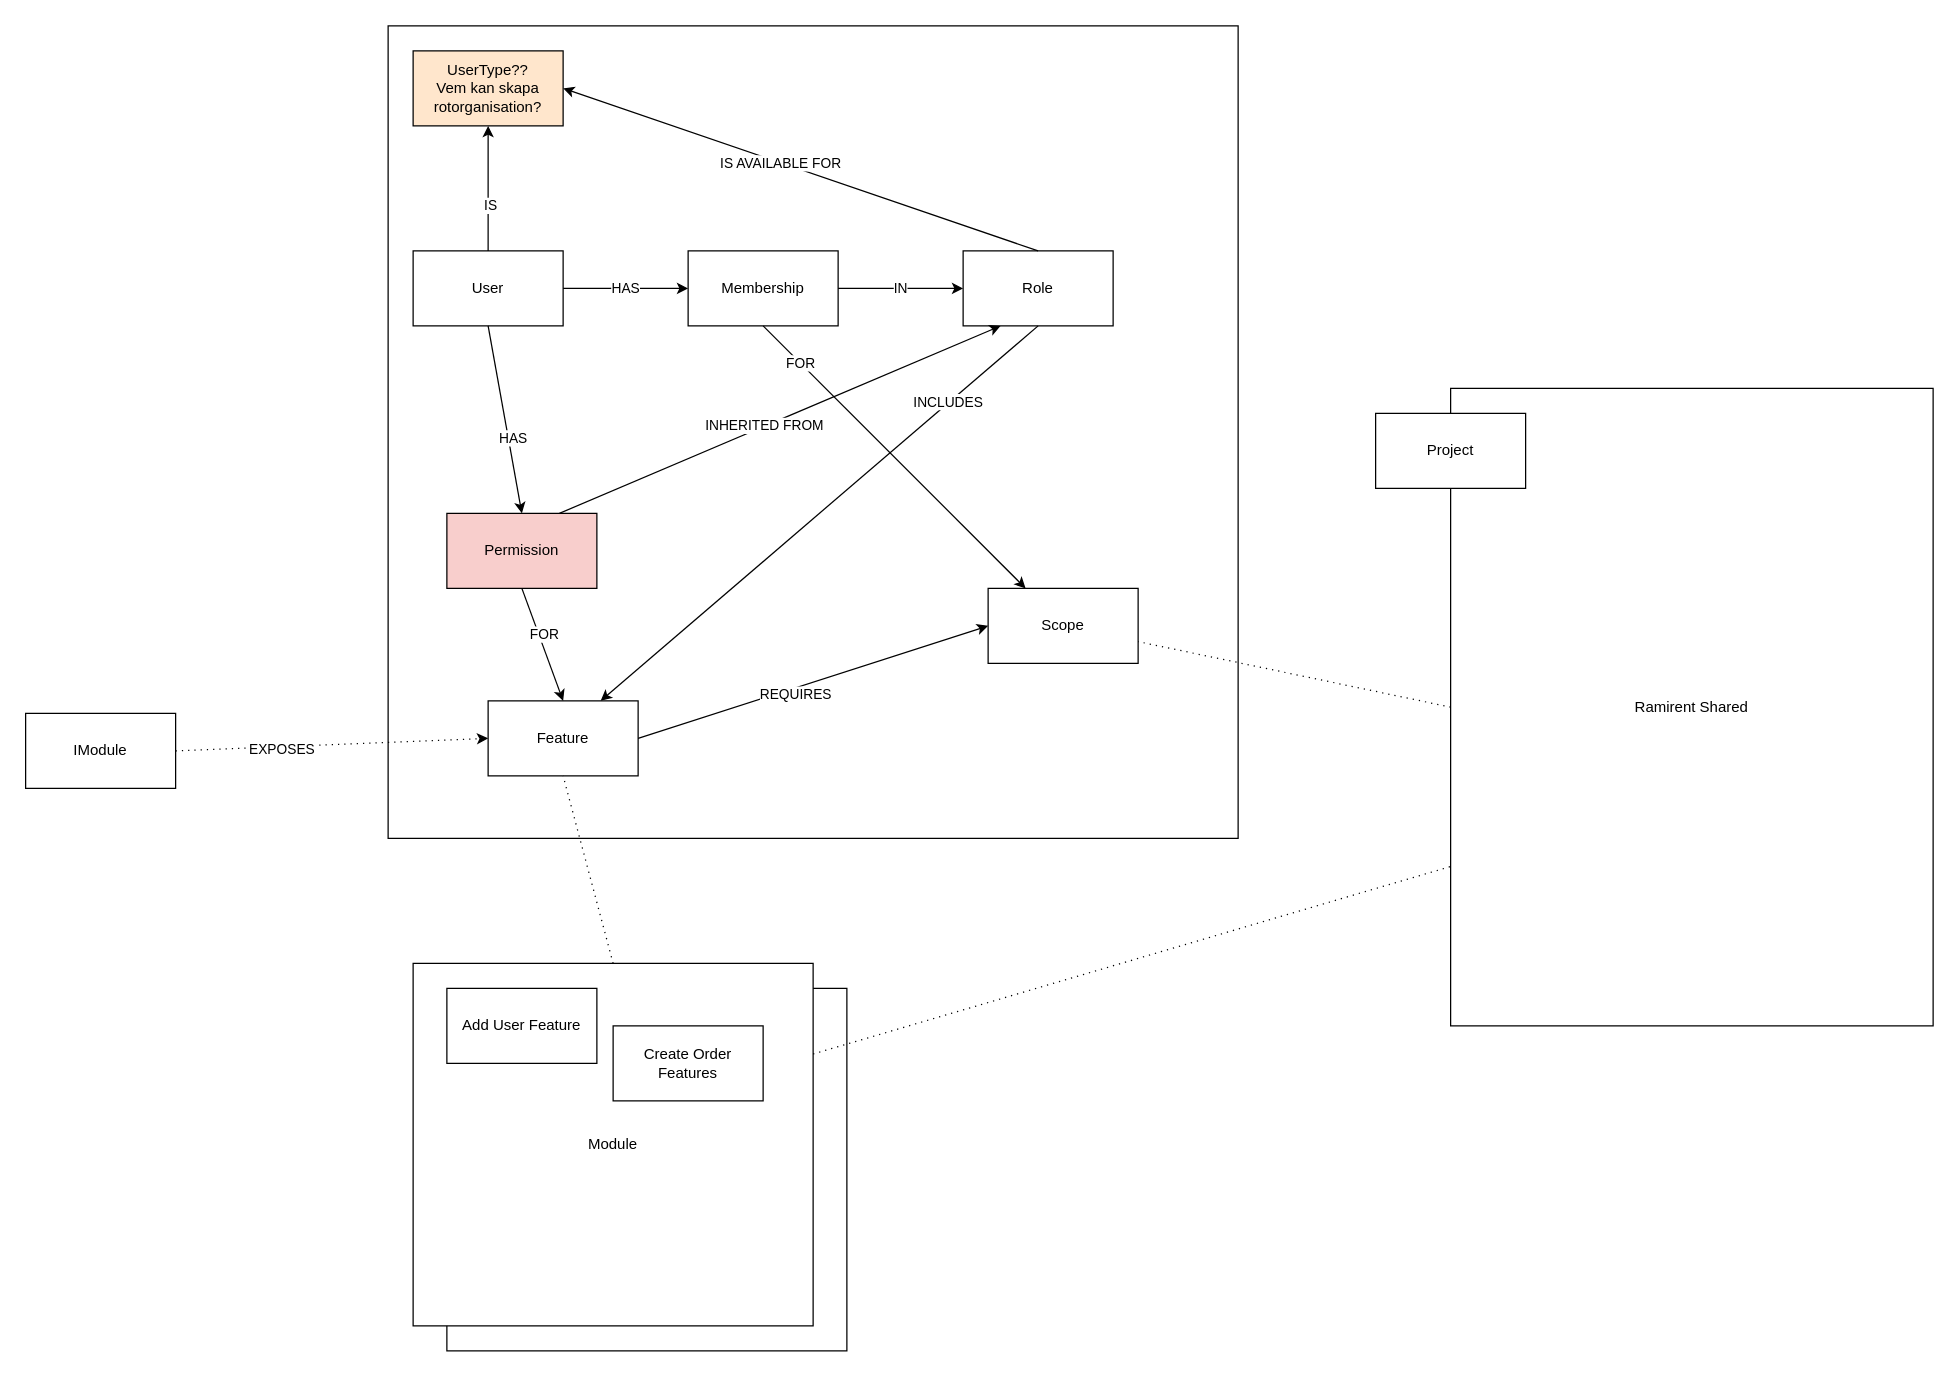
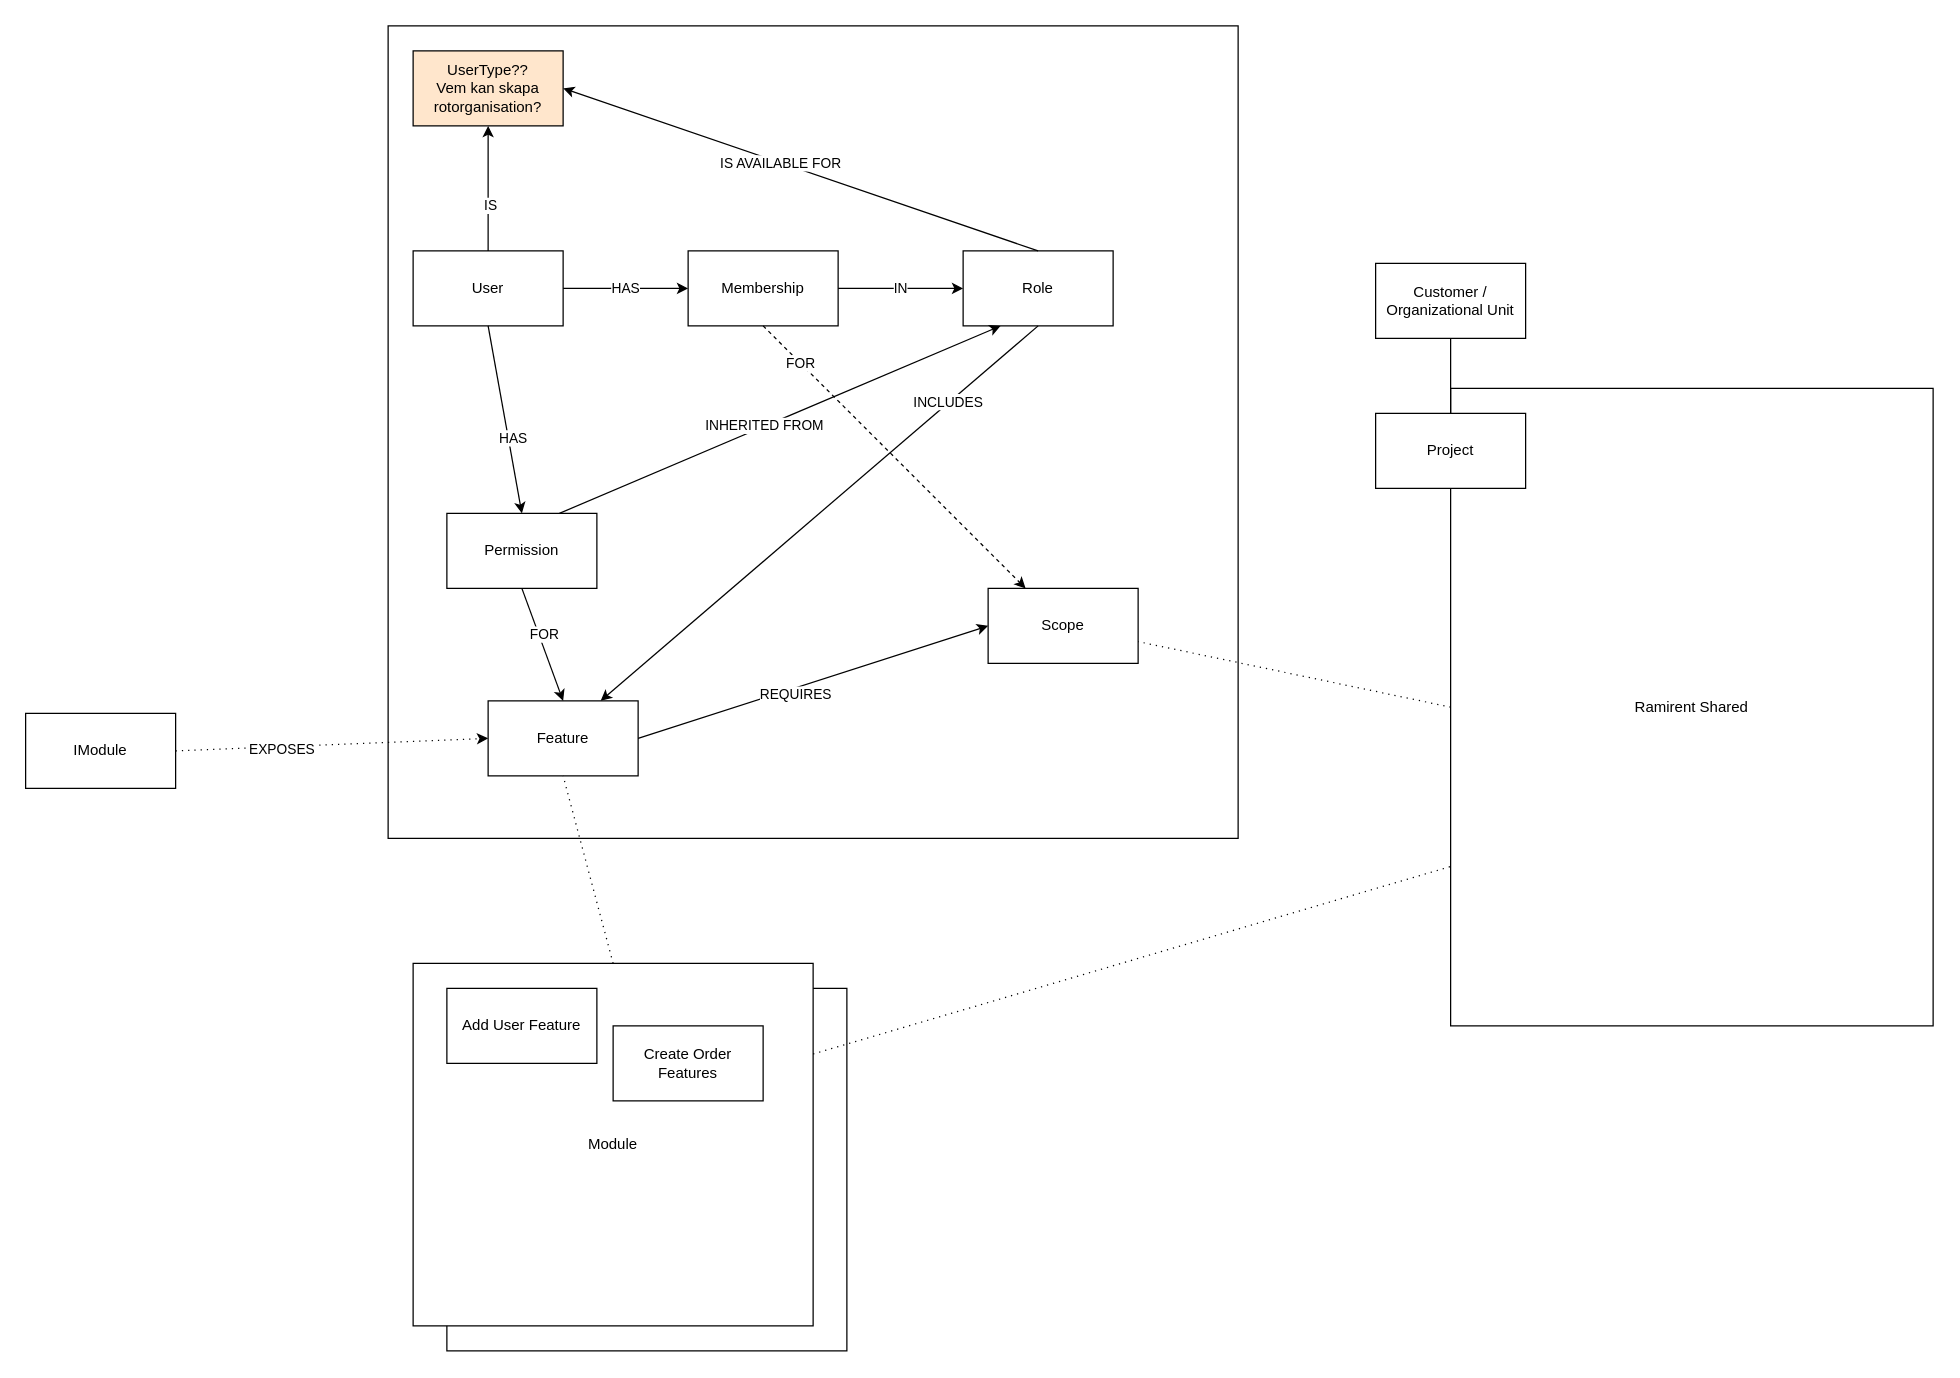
node "Customer / Organizational Unit": added
edge "Customer / Organizational Unit" -- "Project": added
edge "Membership" -> "Scope": style solid -> dashed
node "Permission": fillcolor #f8cecc -> #ffffff
